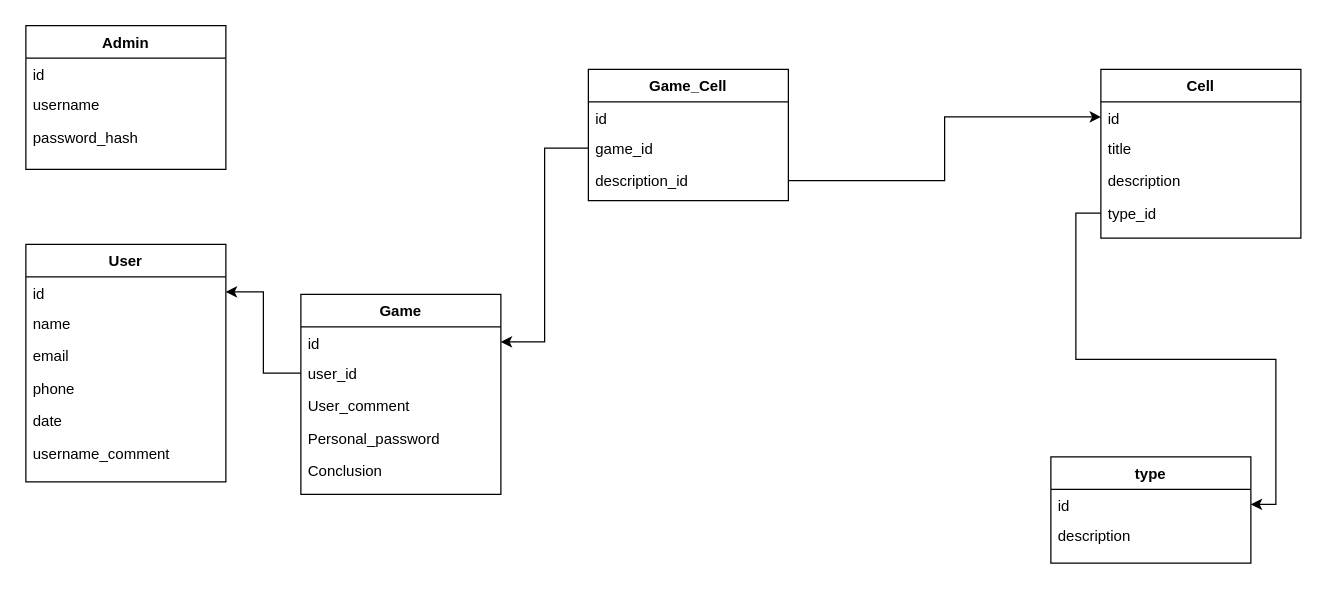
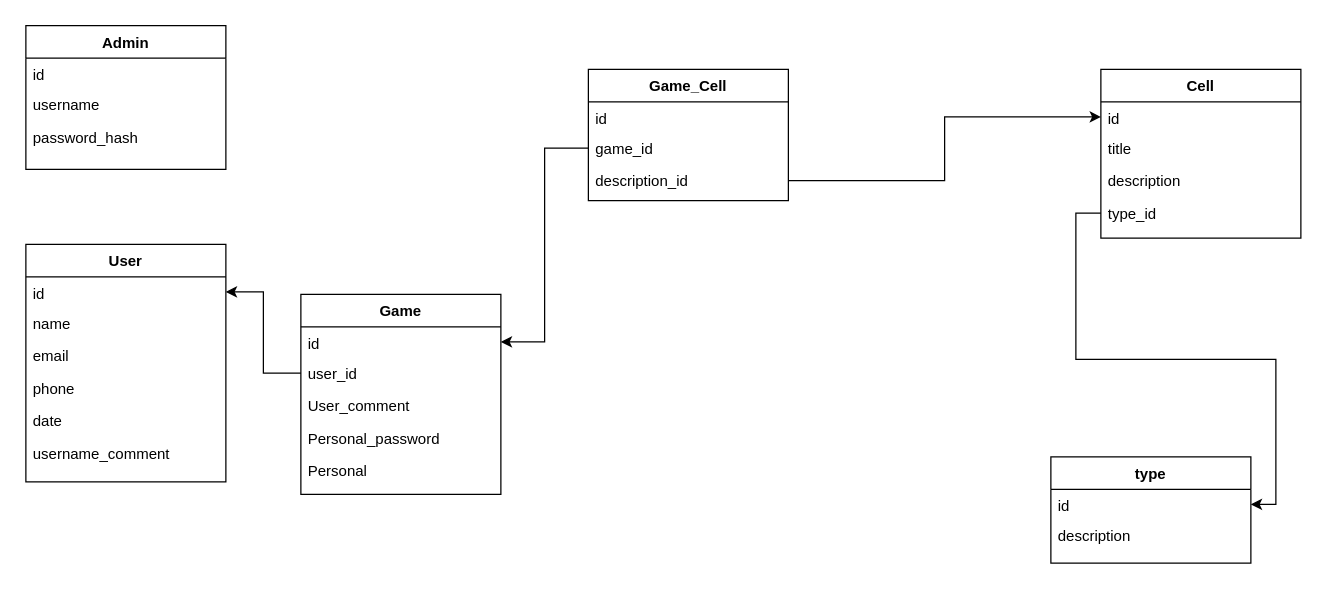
node "Conclusion": label "Conclusion" -> "Personal"
